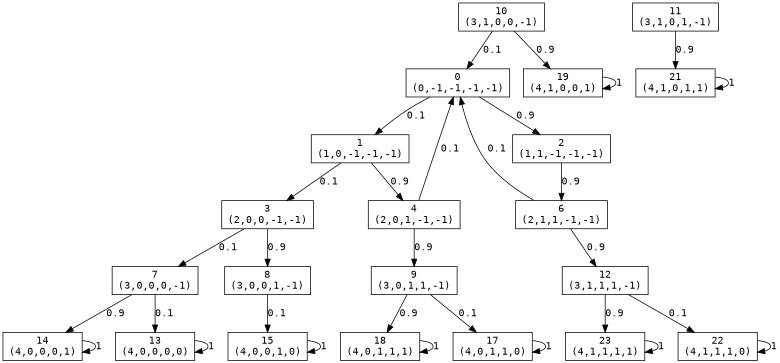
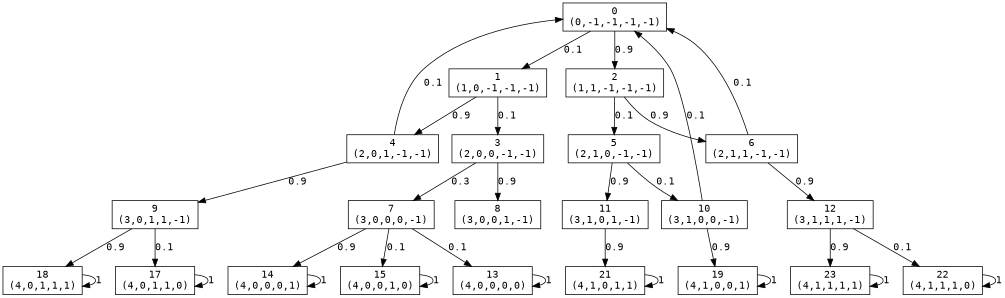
node "5 (2,1,0,-1,-1)": added
edge "3 (2,0,0,-1,-1)" -> "7 (3,0,0,0,-1)": label "0.1" -> "0.3"
edge "8 (3,0,0,1,-1)" -> "15 (4,0,0,1,0)": now "7 (3,0,0,0,-1)" -> "15 (4,0,0,1,0)"
